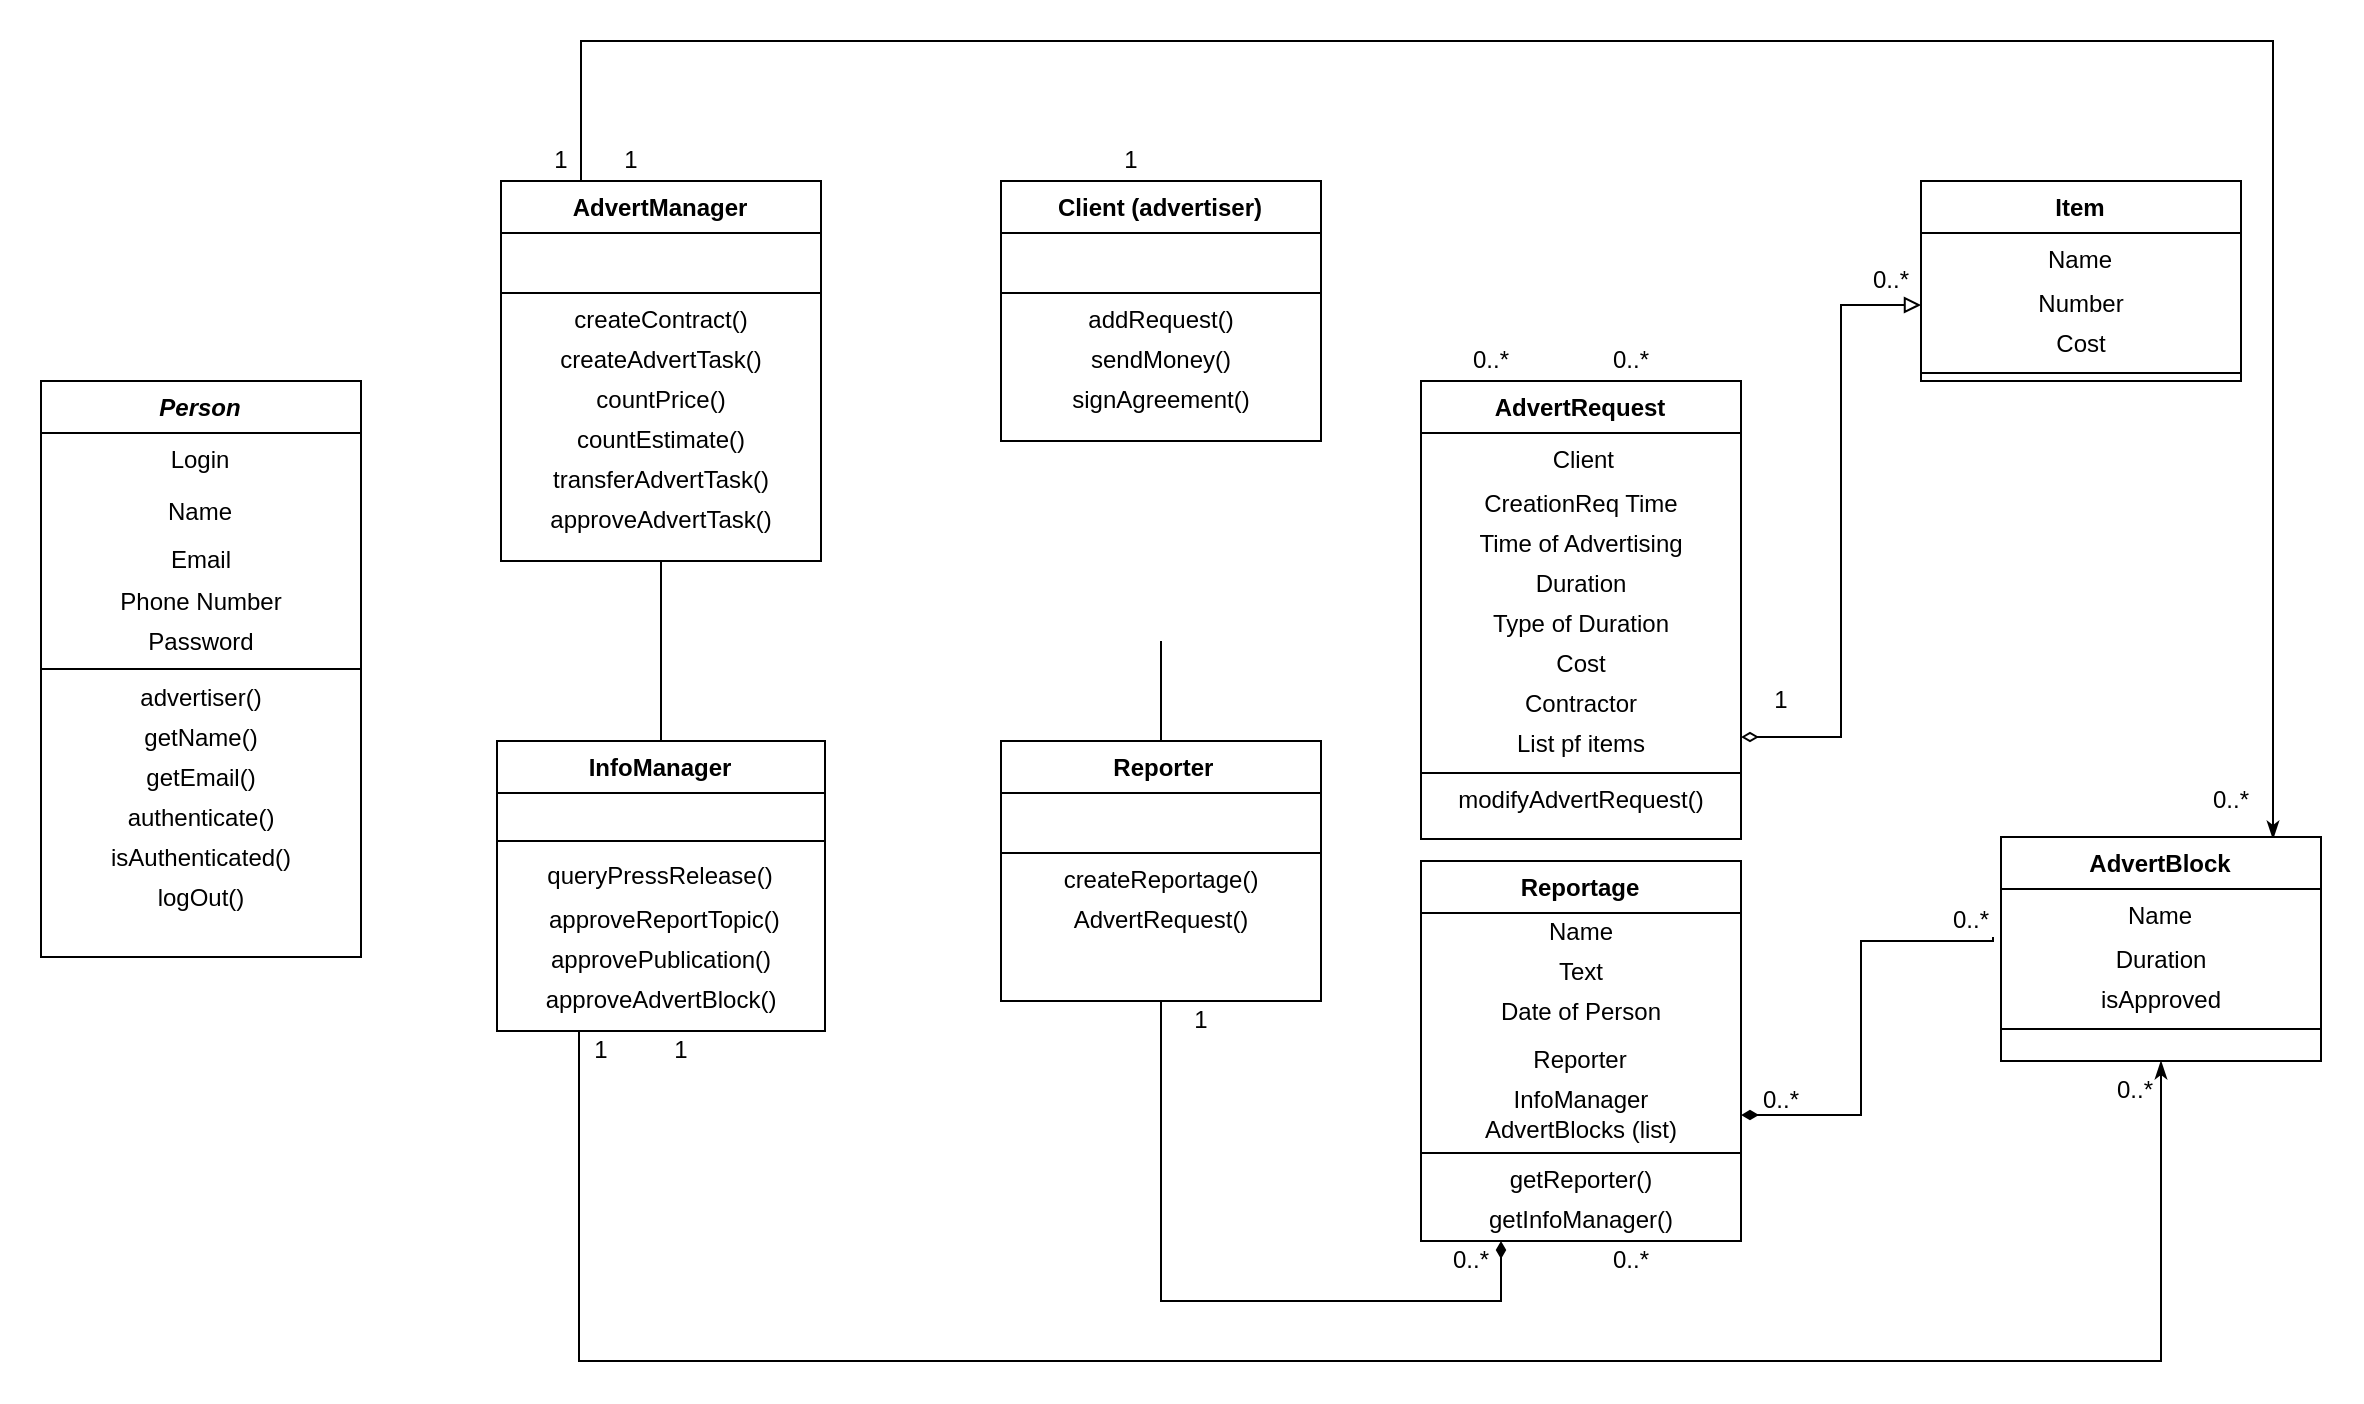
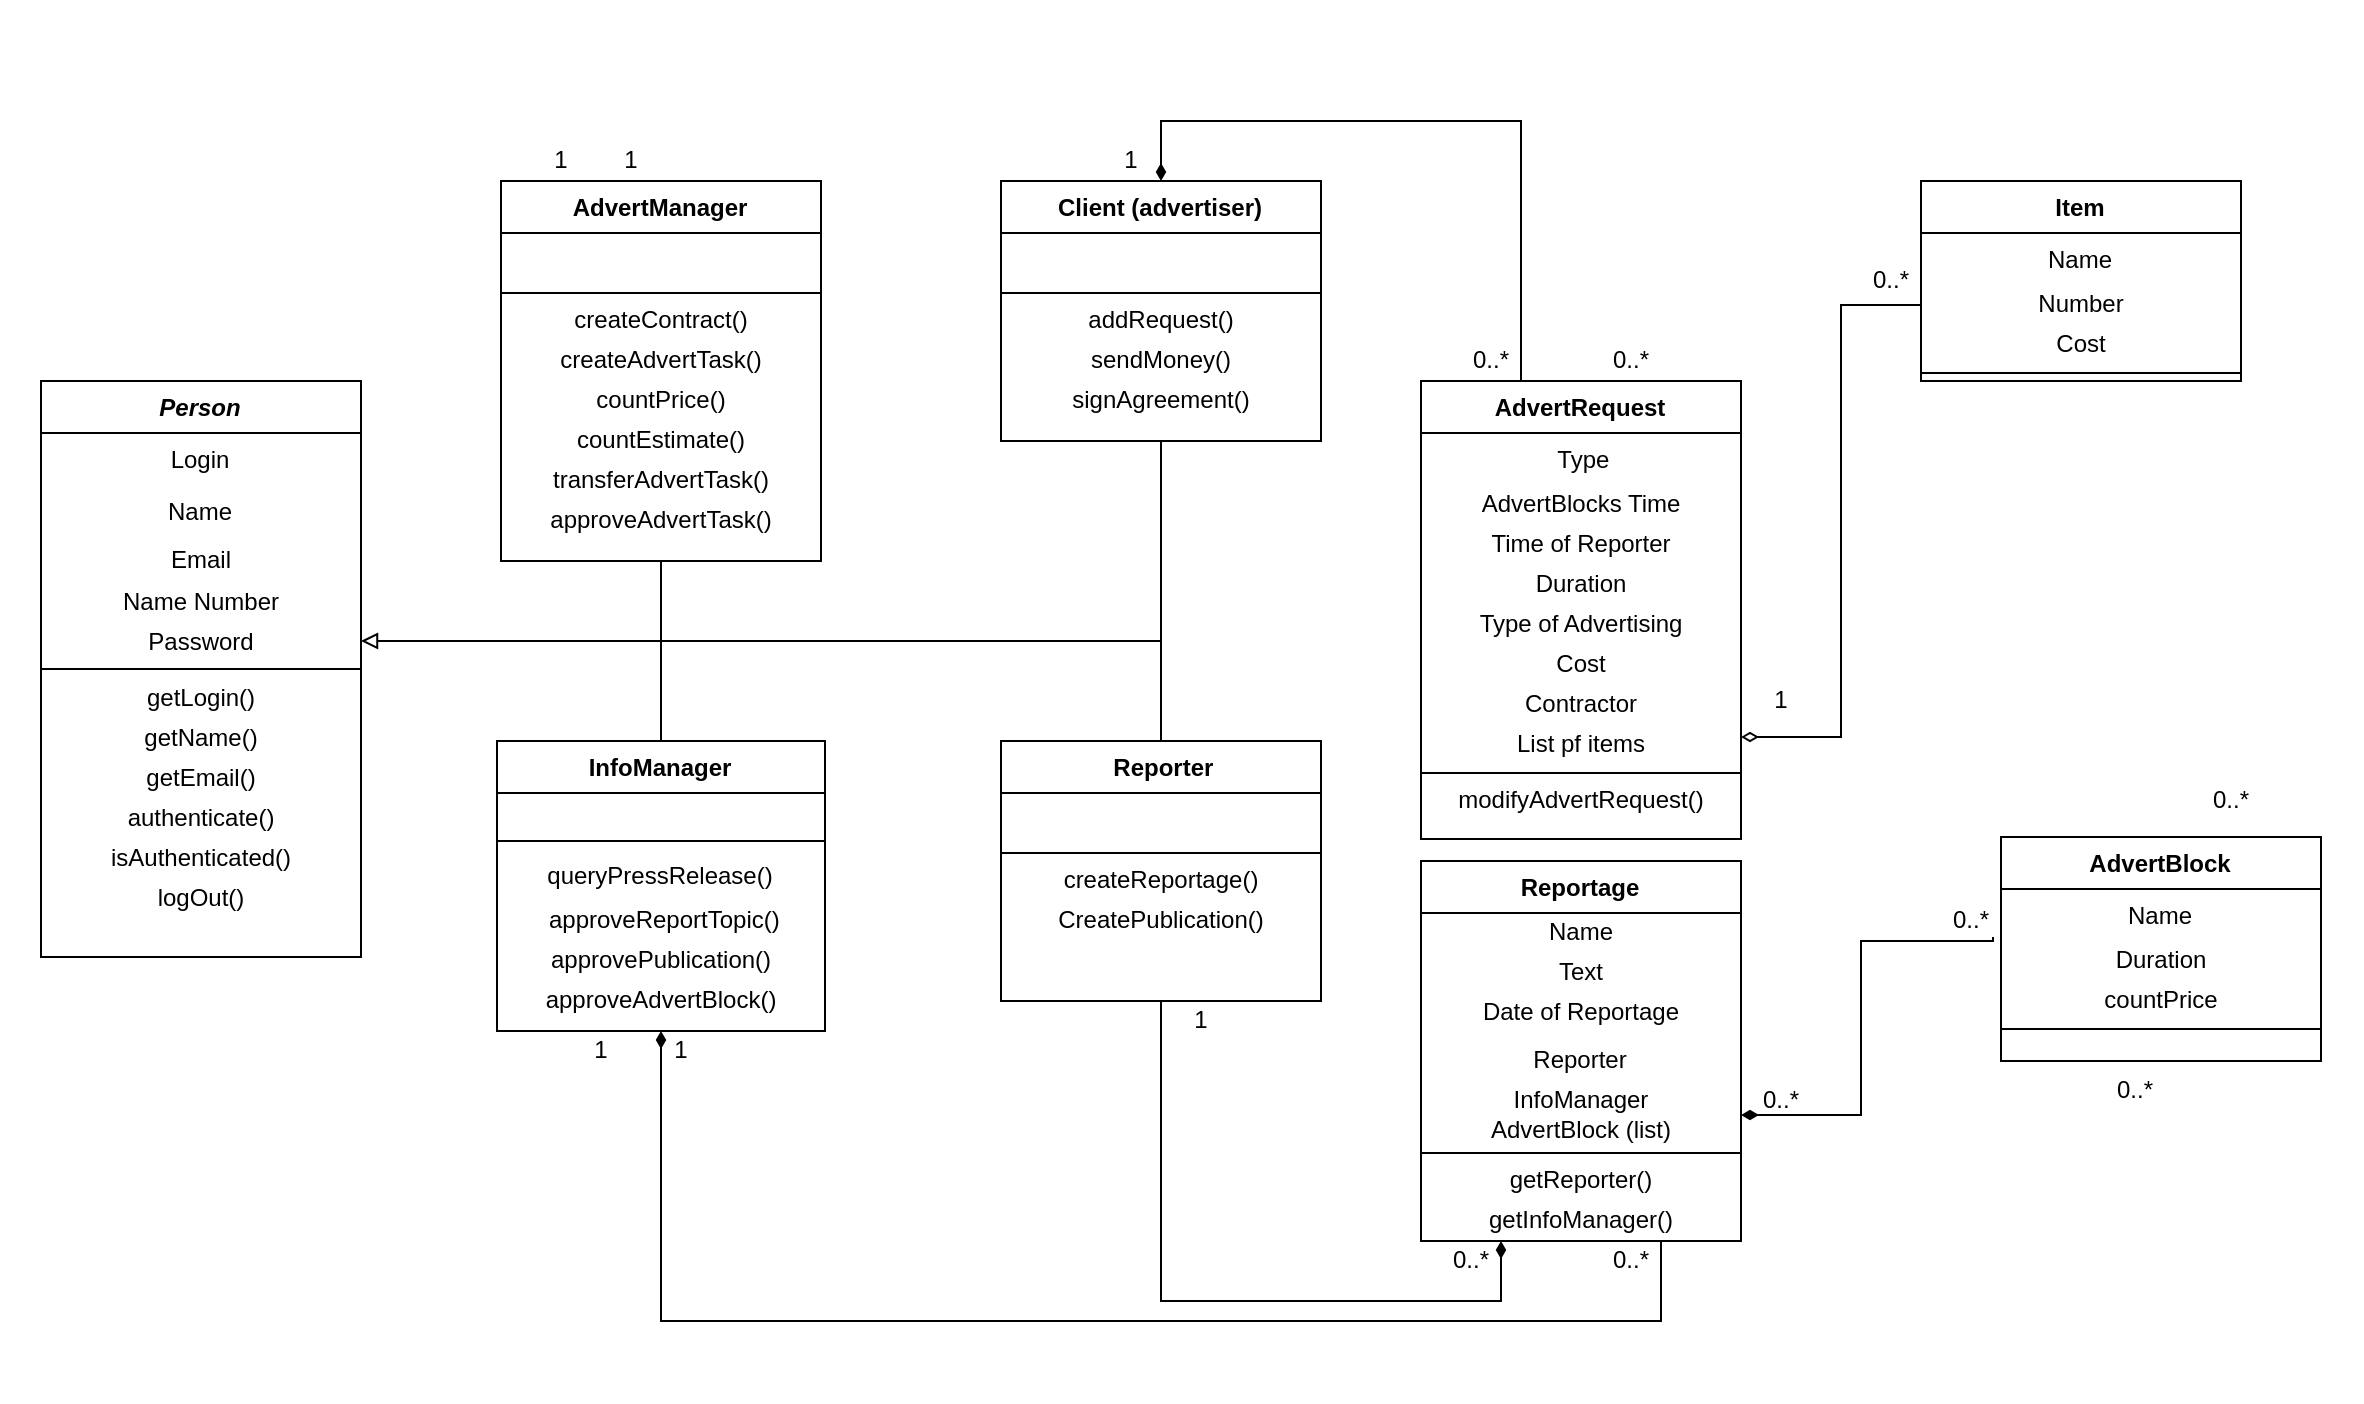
edge "AdvertManager" -> "AdvertBlock": removed
edge "AdvertRequest" -> "Client (advertiser)": added
edge "Number" -- "List pf items": arrowhead block -> none
node "Client": label "Client" -> "Type"
node "CreationReq Time": label "CreationReq Time" -> "AdvertBlocks Time"
node "Time of Advertising": label "Time of Advertising" -> "Time of Reporter"
node "Phone Number": label "Phone Number" -> "Name Number"
node "Type of Duration": label "Type of Duration" -> "Type of Advertising"
edge "Client (advertiser)" -> "Password": added
node "advertiser()": label "advertiser()" -> "getLogin()"
node "AdvertRequest()": label "AdvertRequest()" -> "CreatePublication()"
node "isApproved": label "isApproved" -> "countPrice"
node "Date of Person": label "Date of Person" -> "Date of Reportage"
node "InfoManager AdvertBlocks (list)": label "InfoManager AdvertBlocks (list)" -> "InfoManager AdvertBlock (list)"
edge "Reportage" -> "InfoManager": added
edge "InfoManager" -> "AdvertBlock": removed
